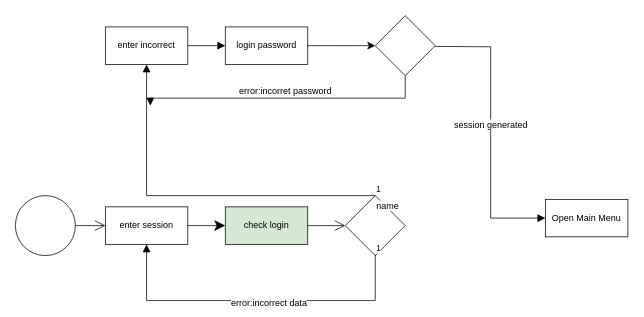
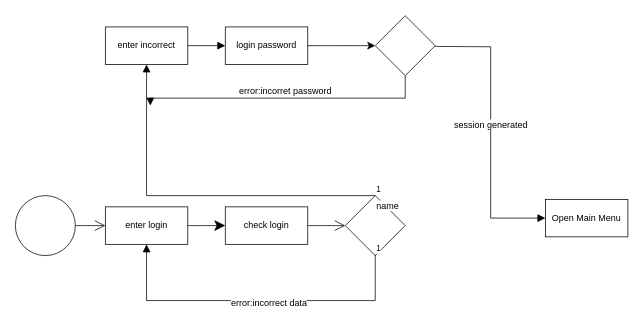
node "enter session": label "enter session" -> "enter login"
node "check login": fillcolor #d5e8d4 -> #ffffff
